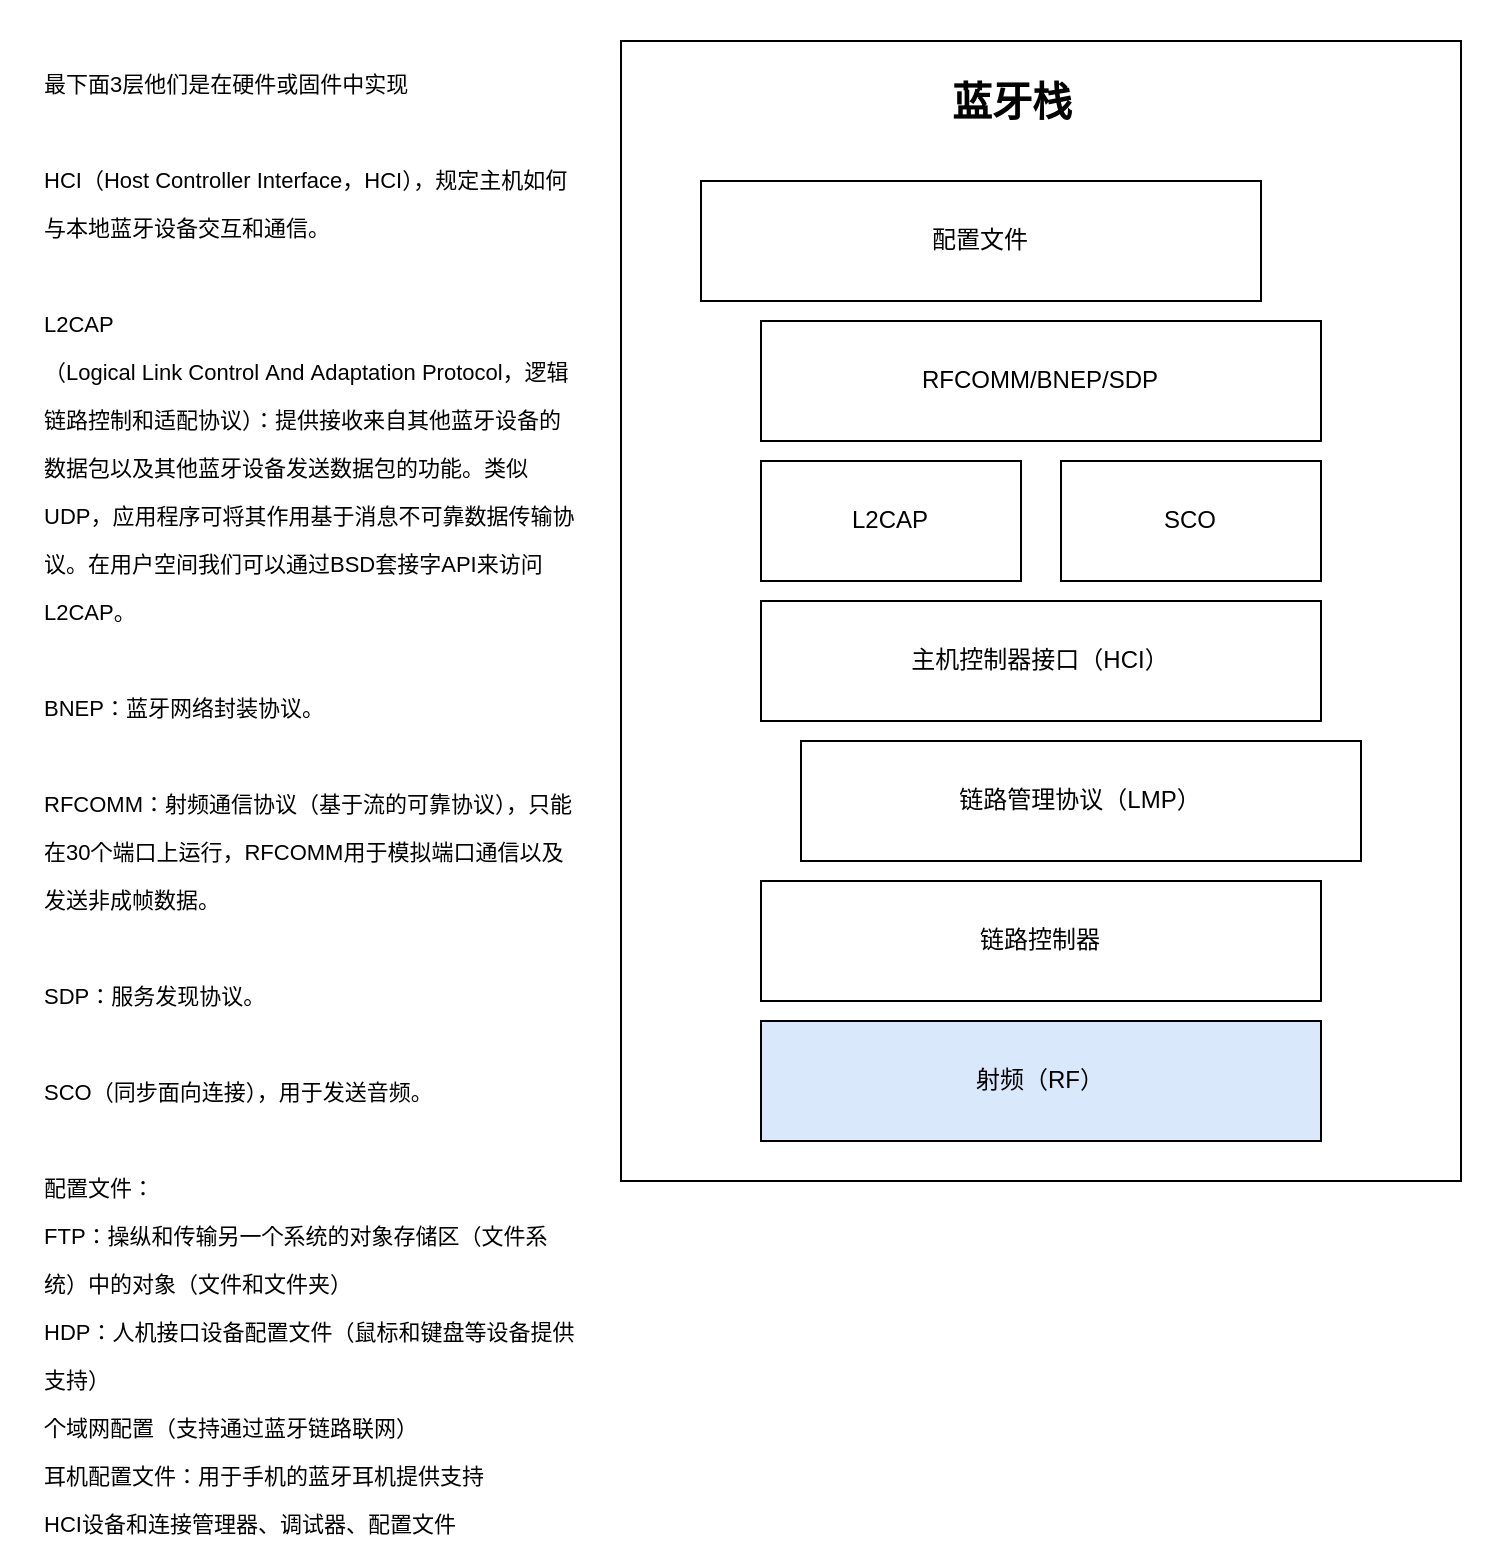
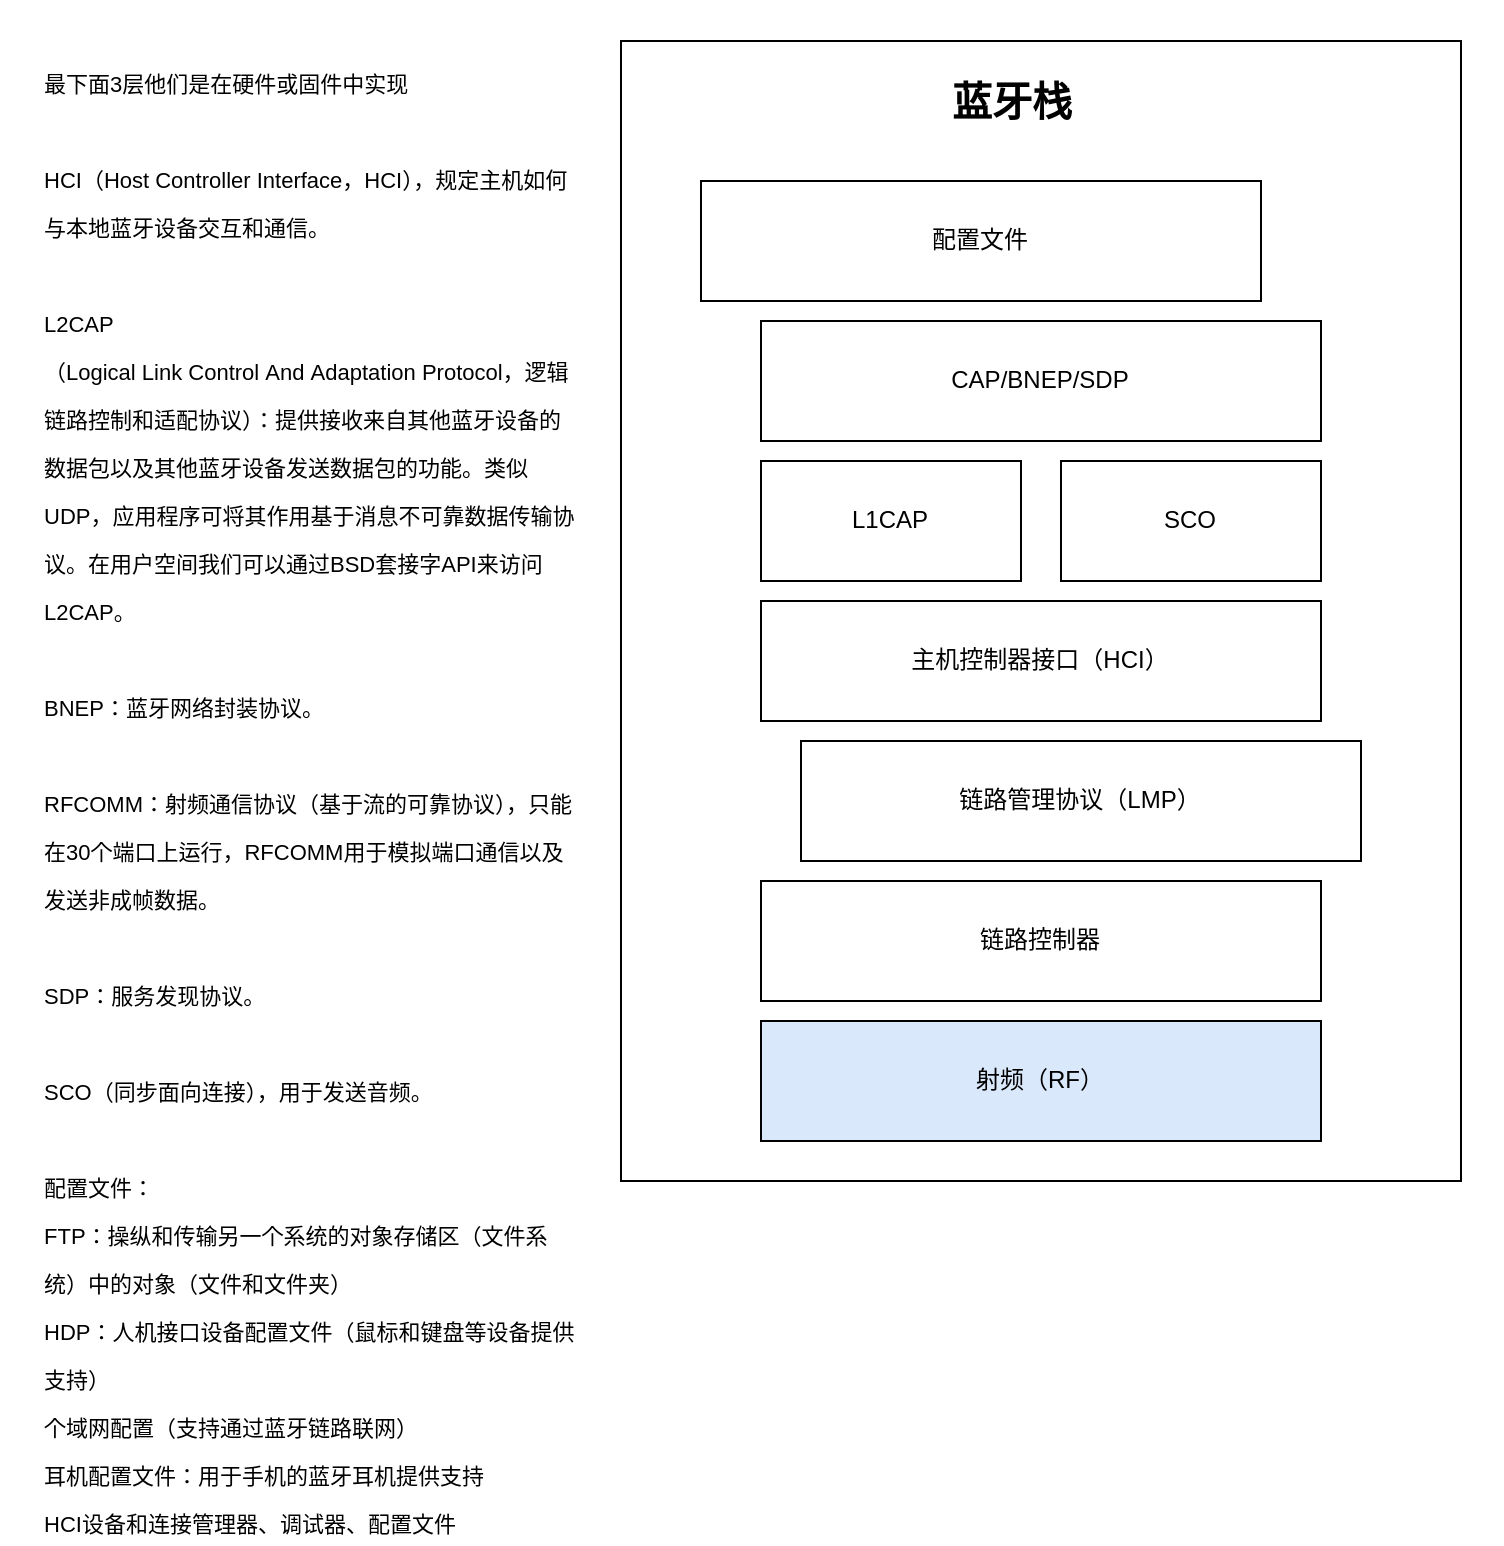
node "RFCOMM/BNEP/SDP": label "RFCOMM/BNEP/SDP" -> "CAP/BNEP/SDP"
node "L2CAP": label "L2CAP" -> "L1CAP"
